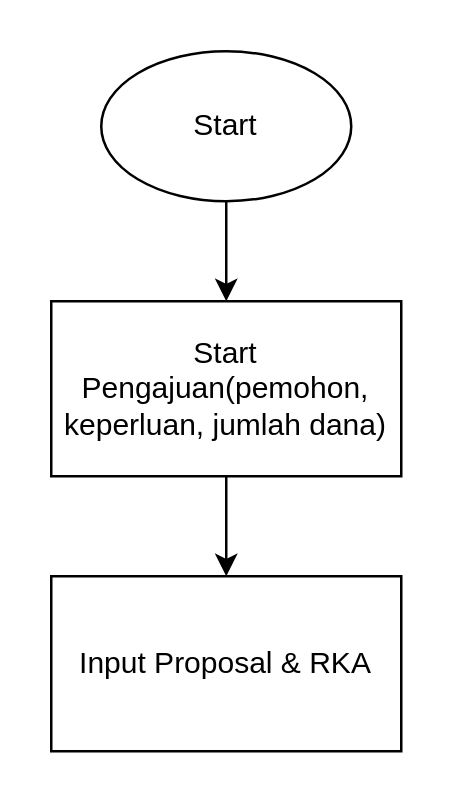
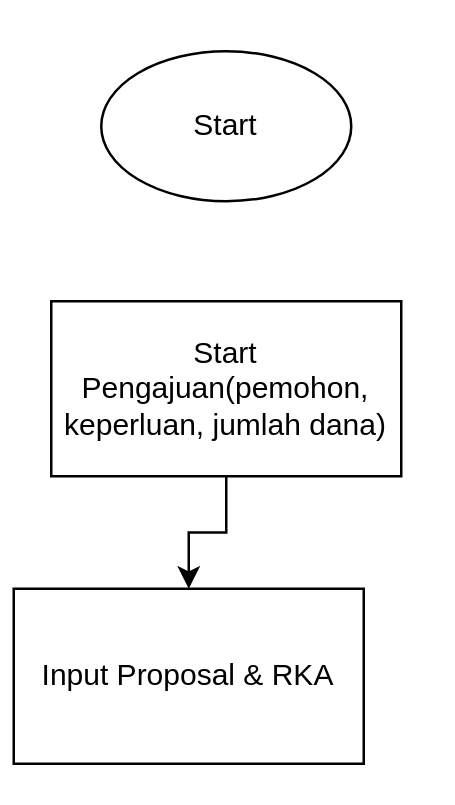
edge "Start" -> "Start Pengajuan(pemohon, keperluan, jumlah dana)": removed
node "Input Proposal & RKA": moved (226, 664) -> (189, 676)
